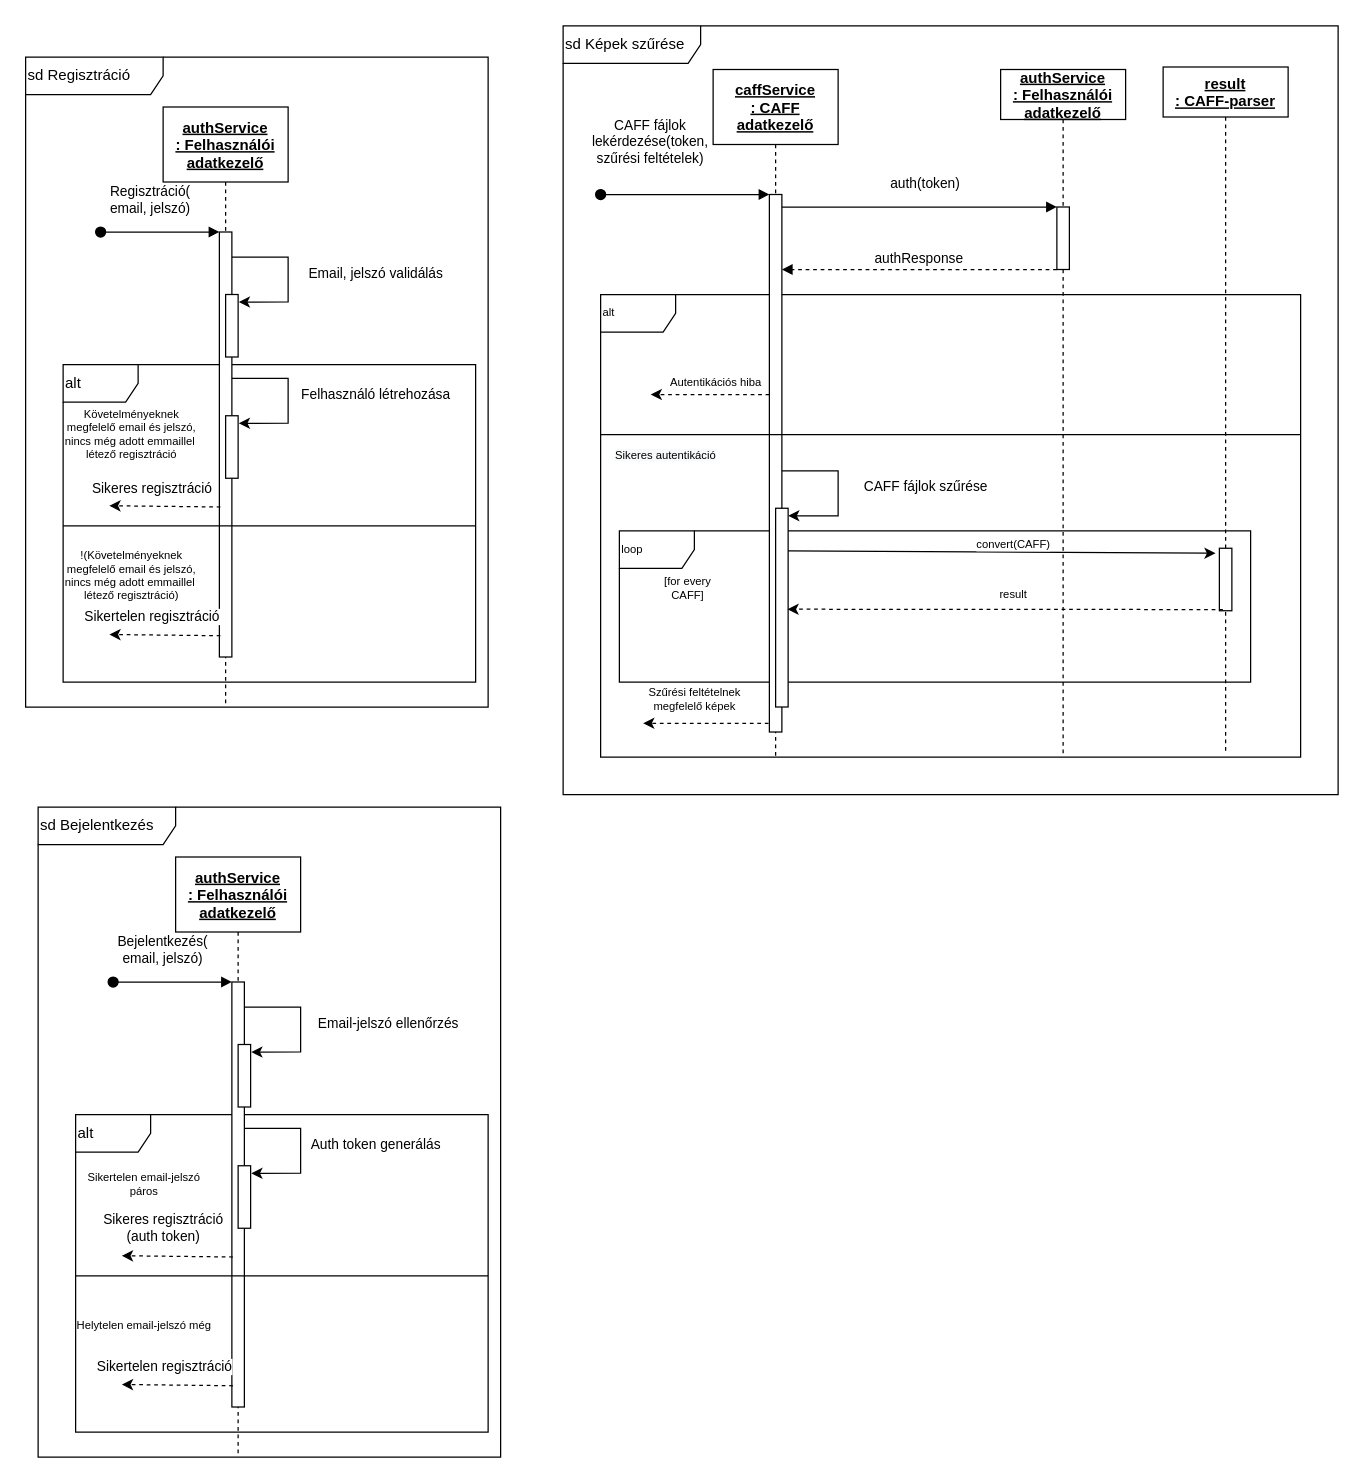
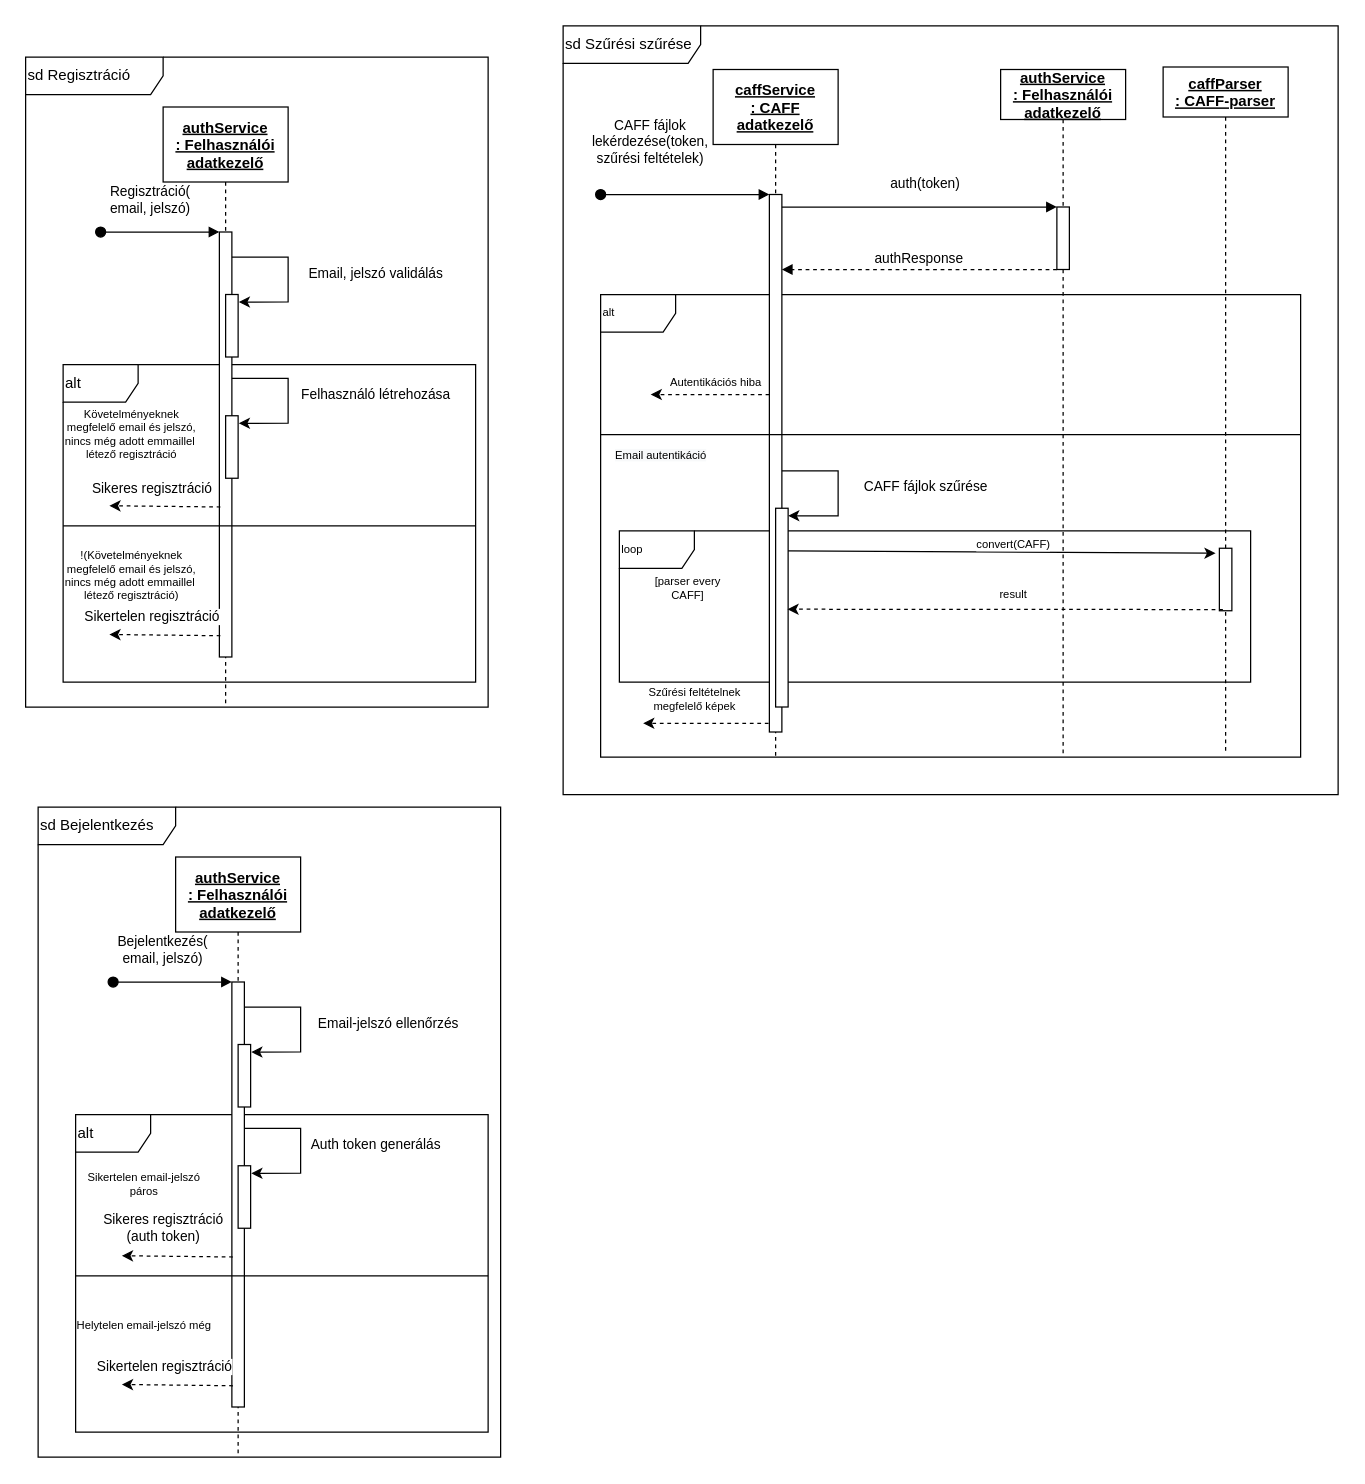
node "sd Képek szűrése": label "sd Képek szűrése" -> "sd Szűrési szűrése"
node "result : CAFF-parser": label "result : CAFF-parser" -> "caffParser : CAFF-parser"
node "Sikeres autentikáció": label "Sikeres autentikáció" -> "Email autentikáció"
node "[for every CAFF]": label "[for every CAFF]" -> "[parser every CAFF]"
